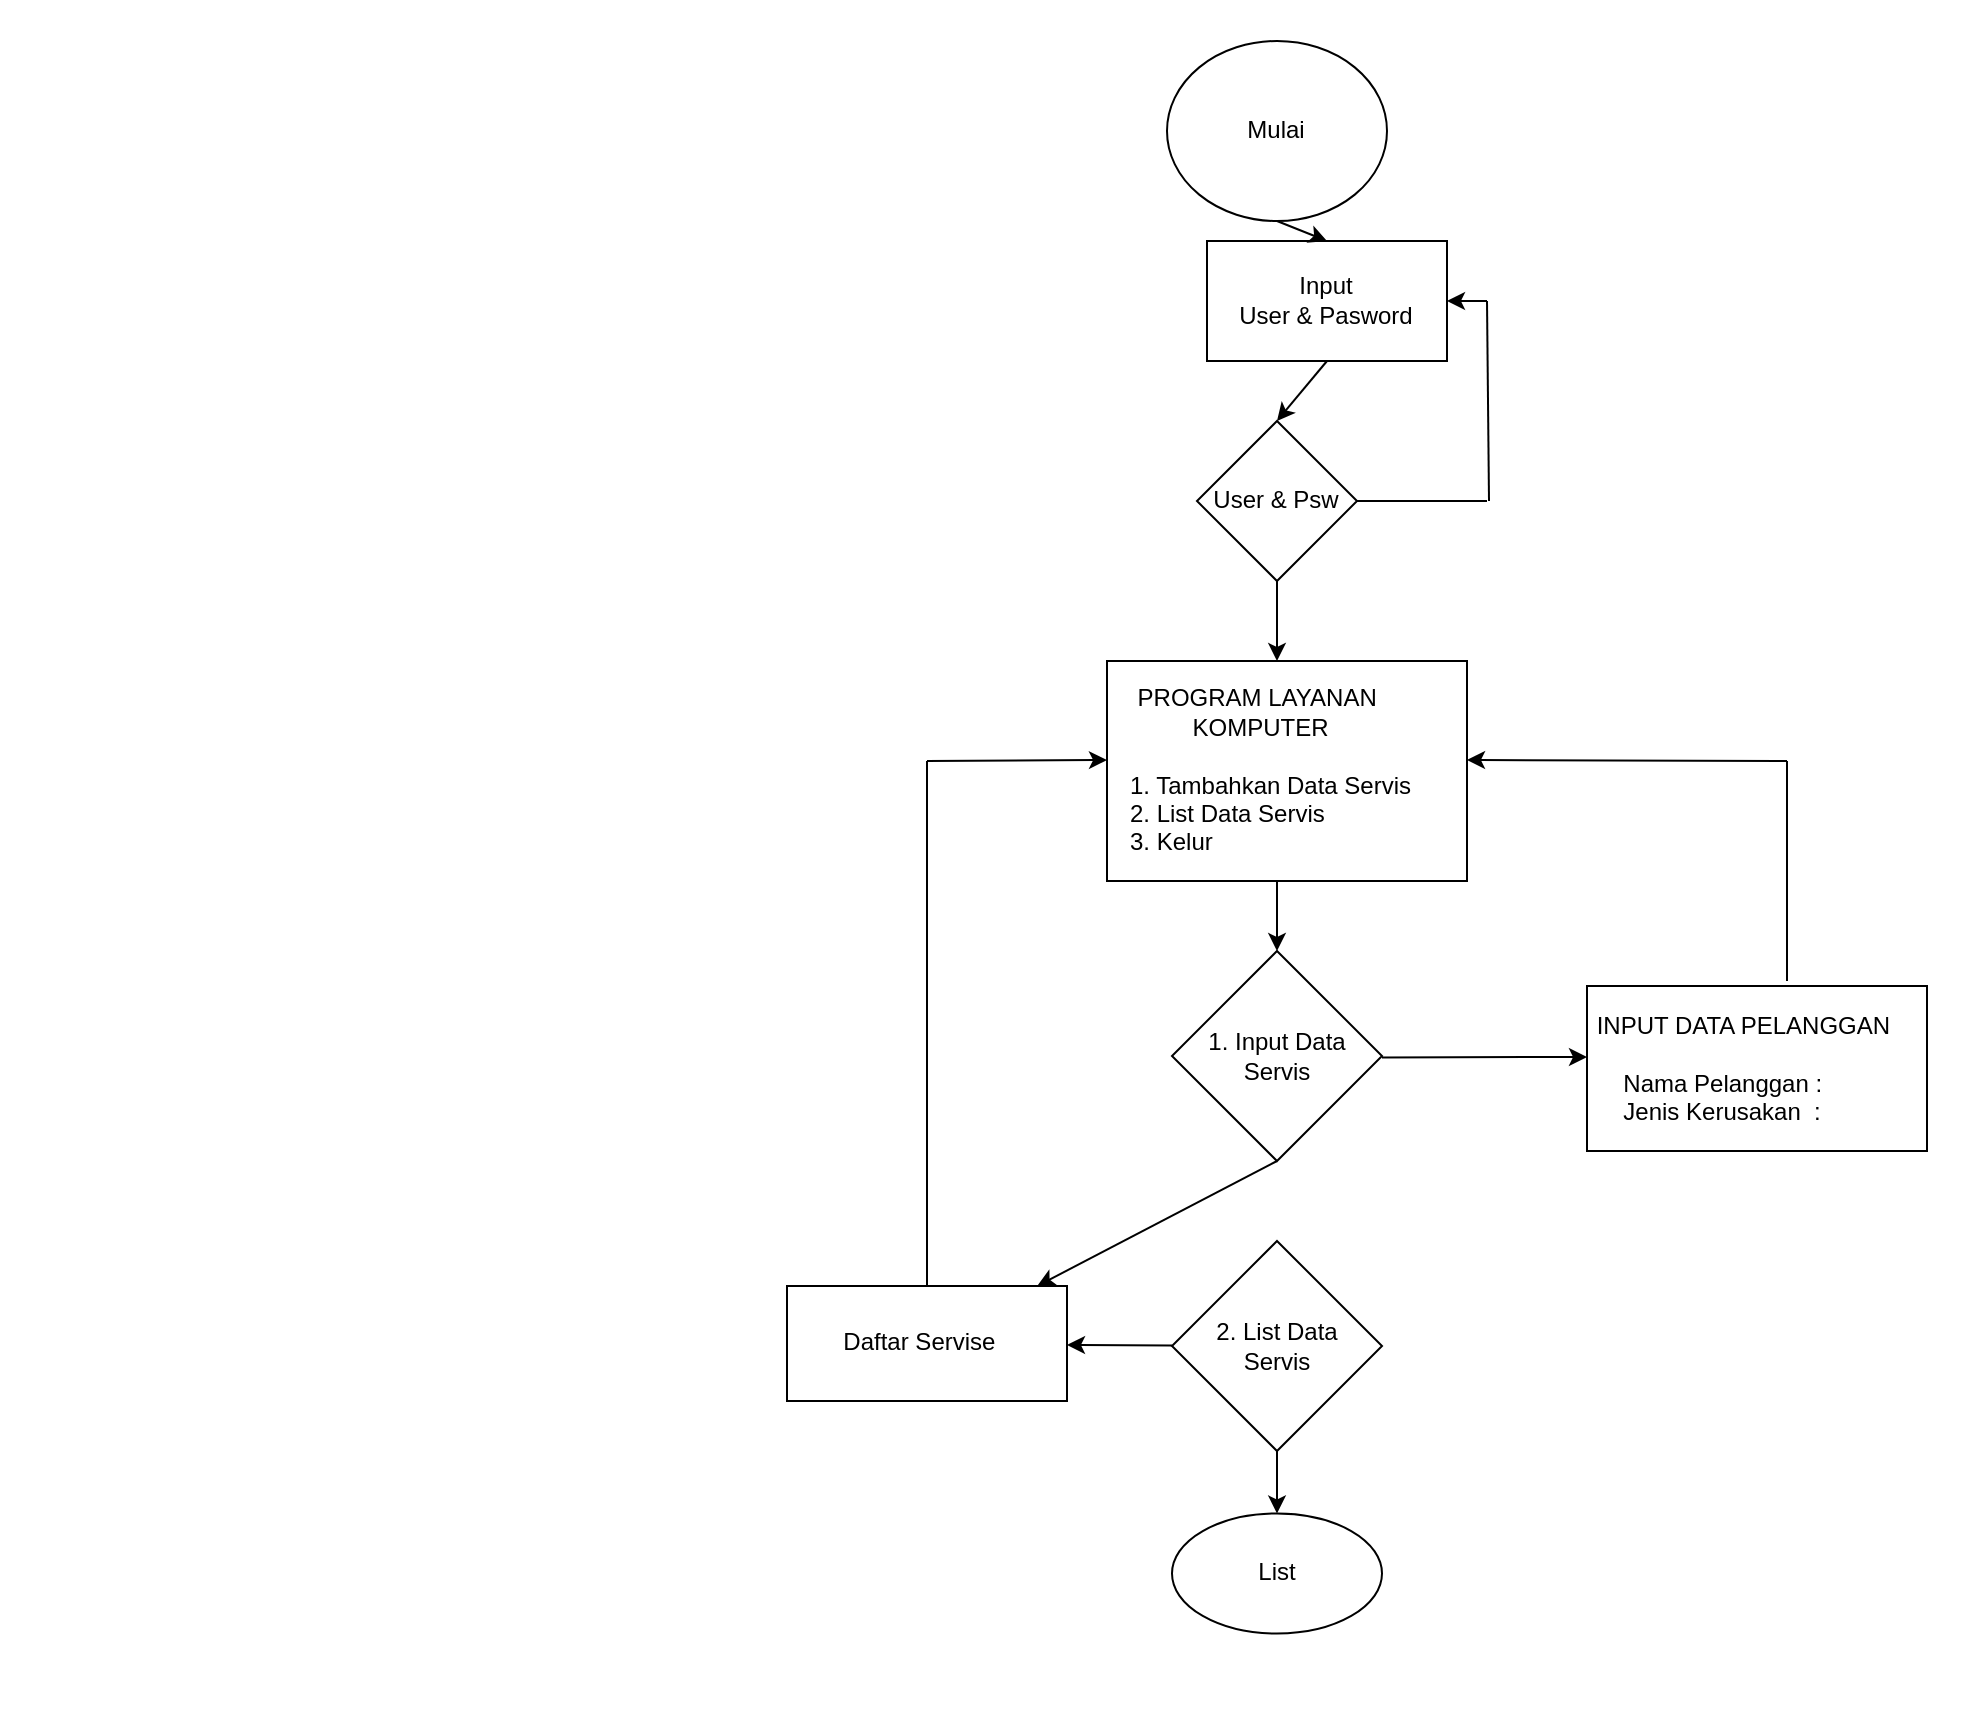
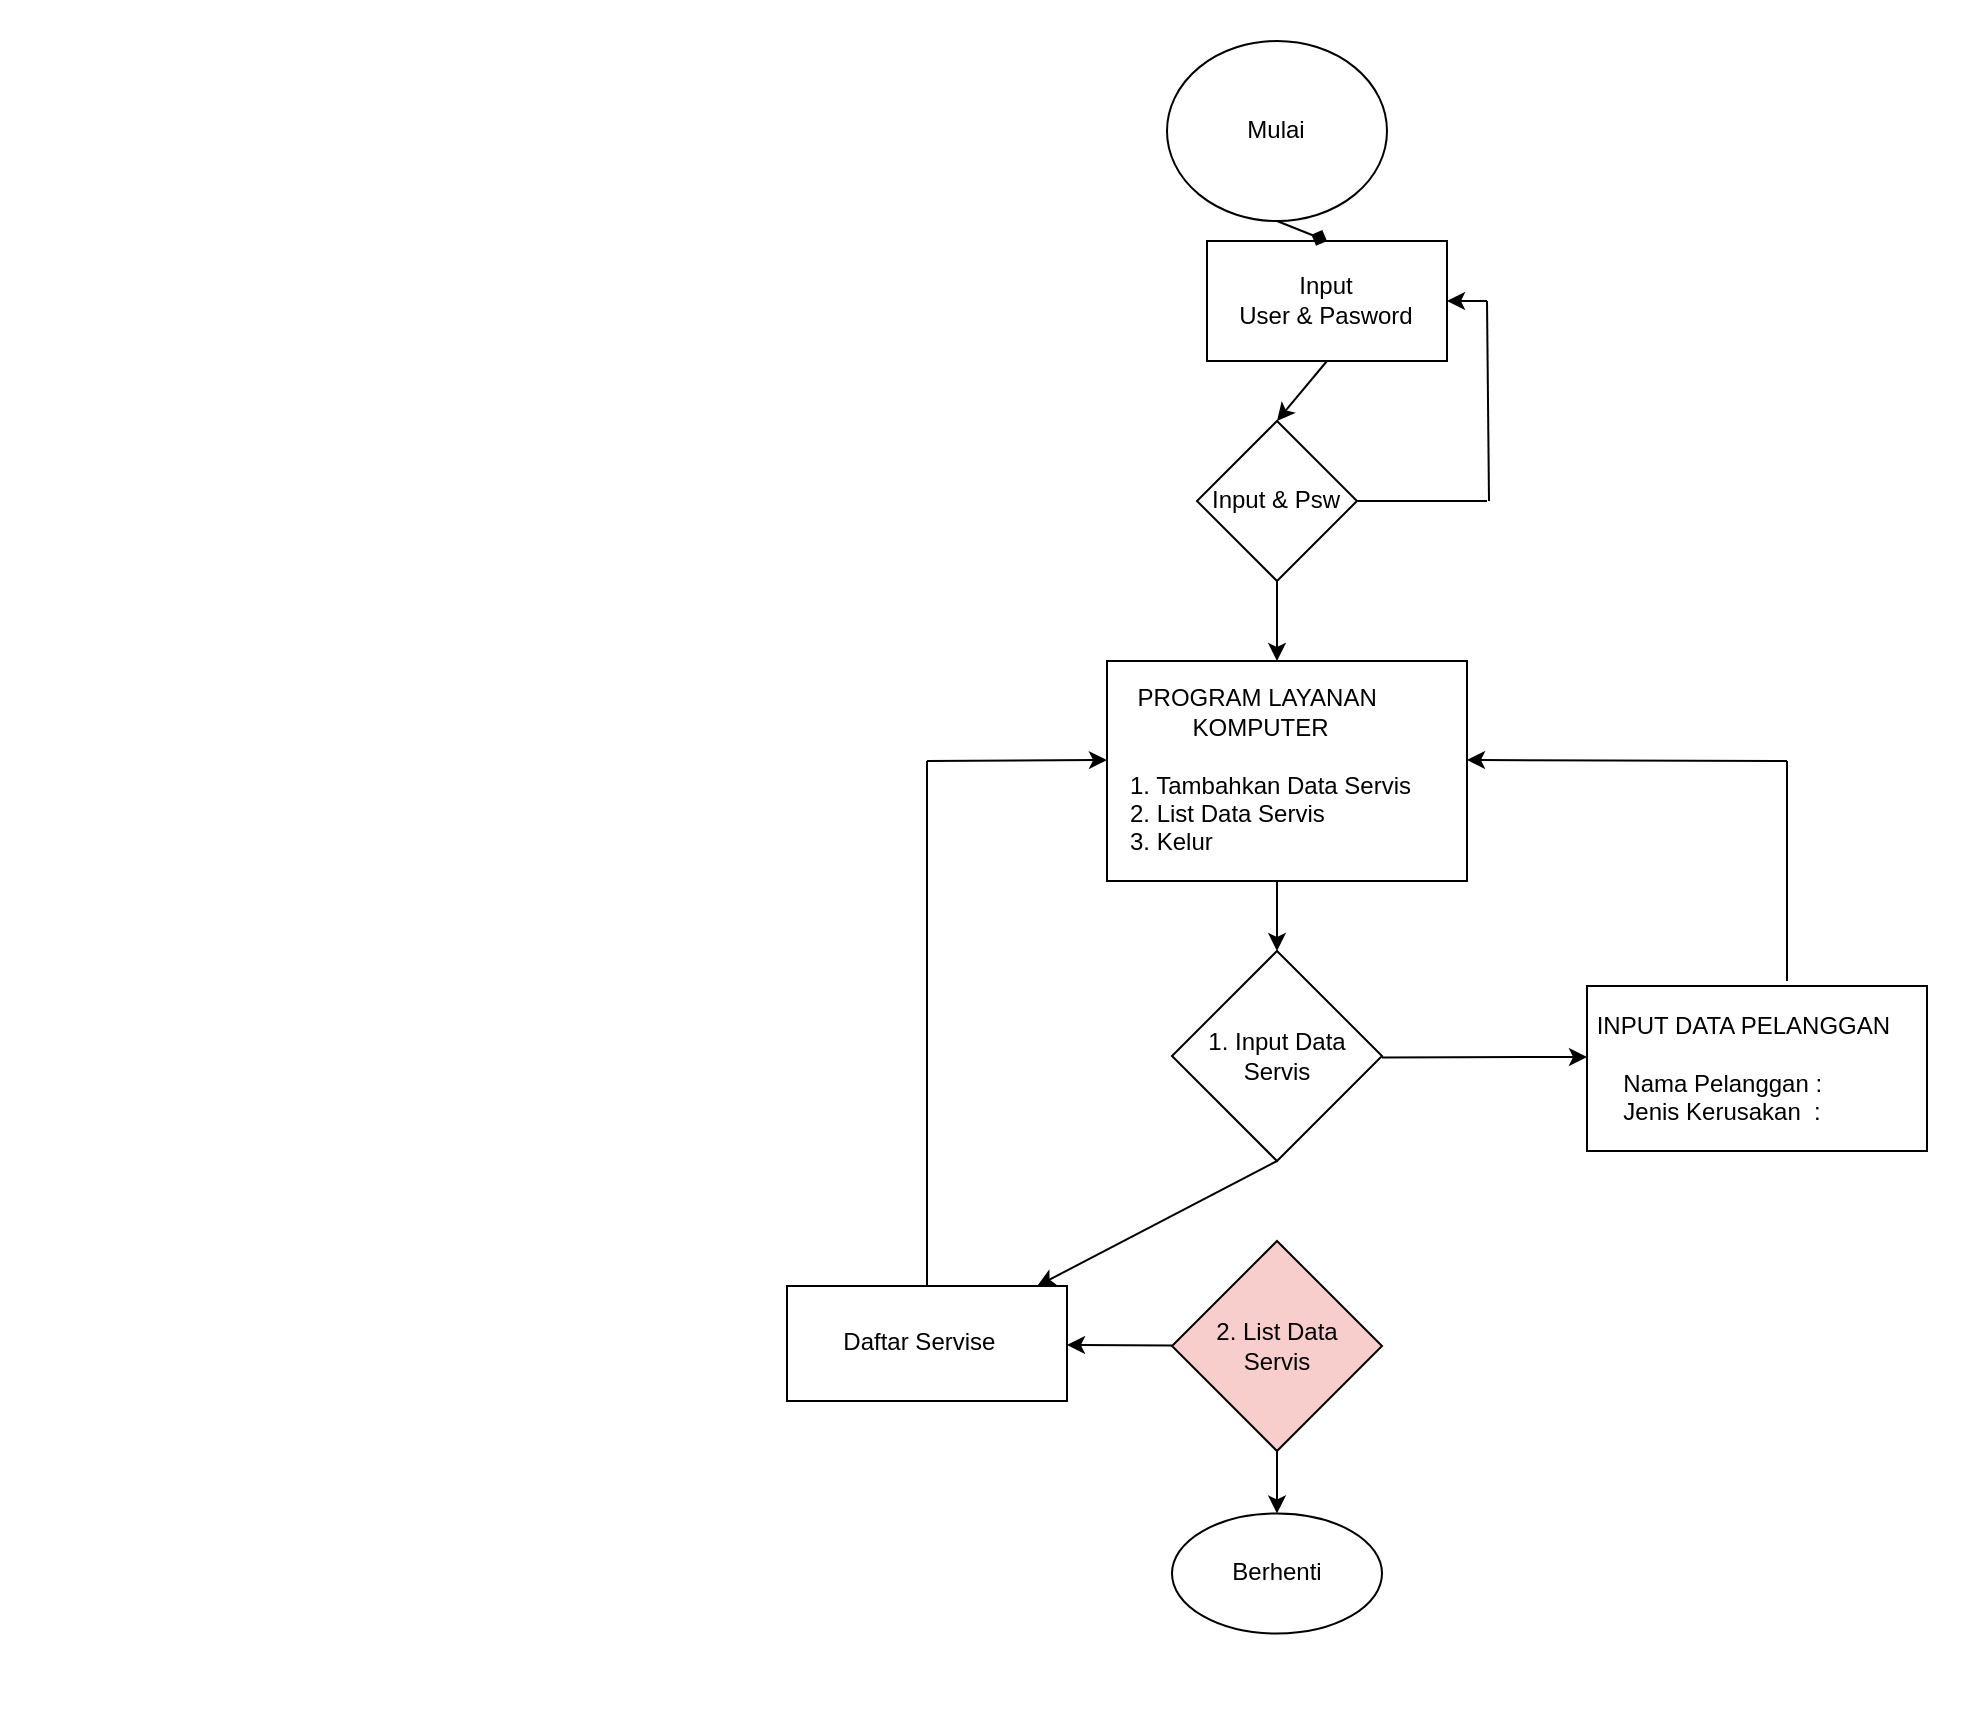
edge "Mulai" -> "Input User & Pasword": arrowhead classic -> diamond
node "User & Psw": label "User & Psw" -> "Input & Psw"
node "2. List Data Servis": fillcolor #ffffff -> #f8cecc
node "List": label "List" -> "Berhenti"
